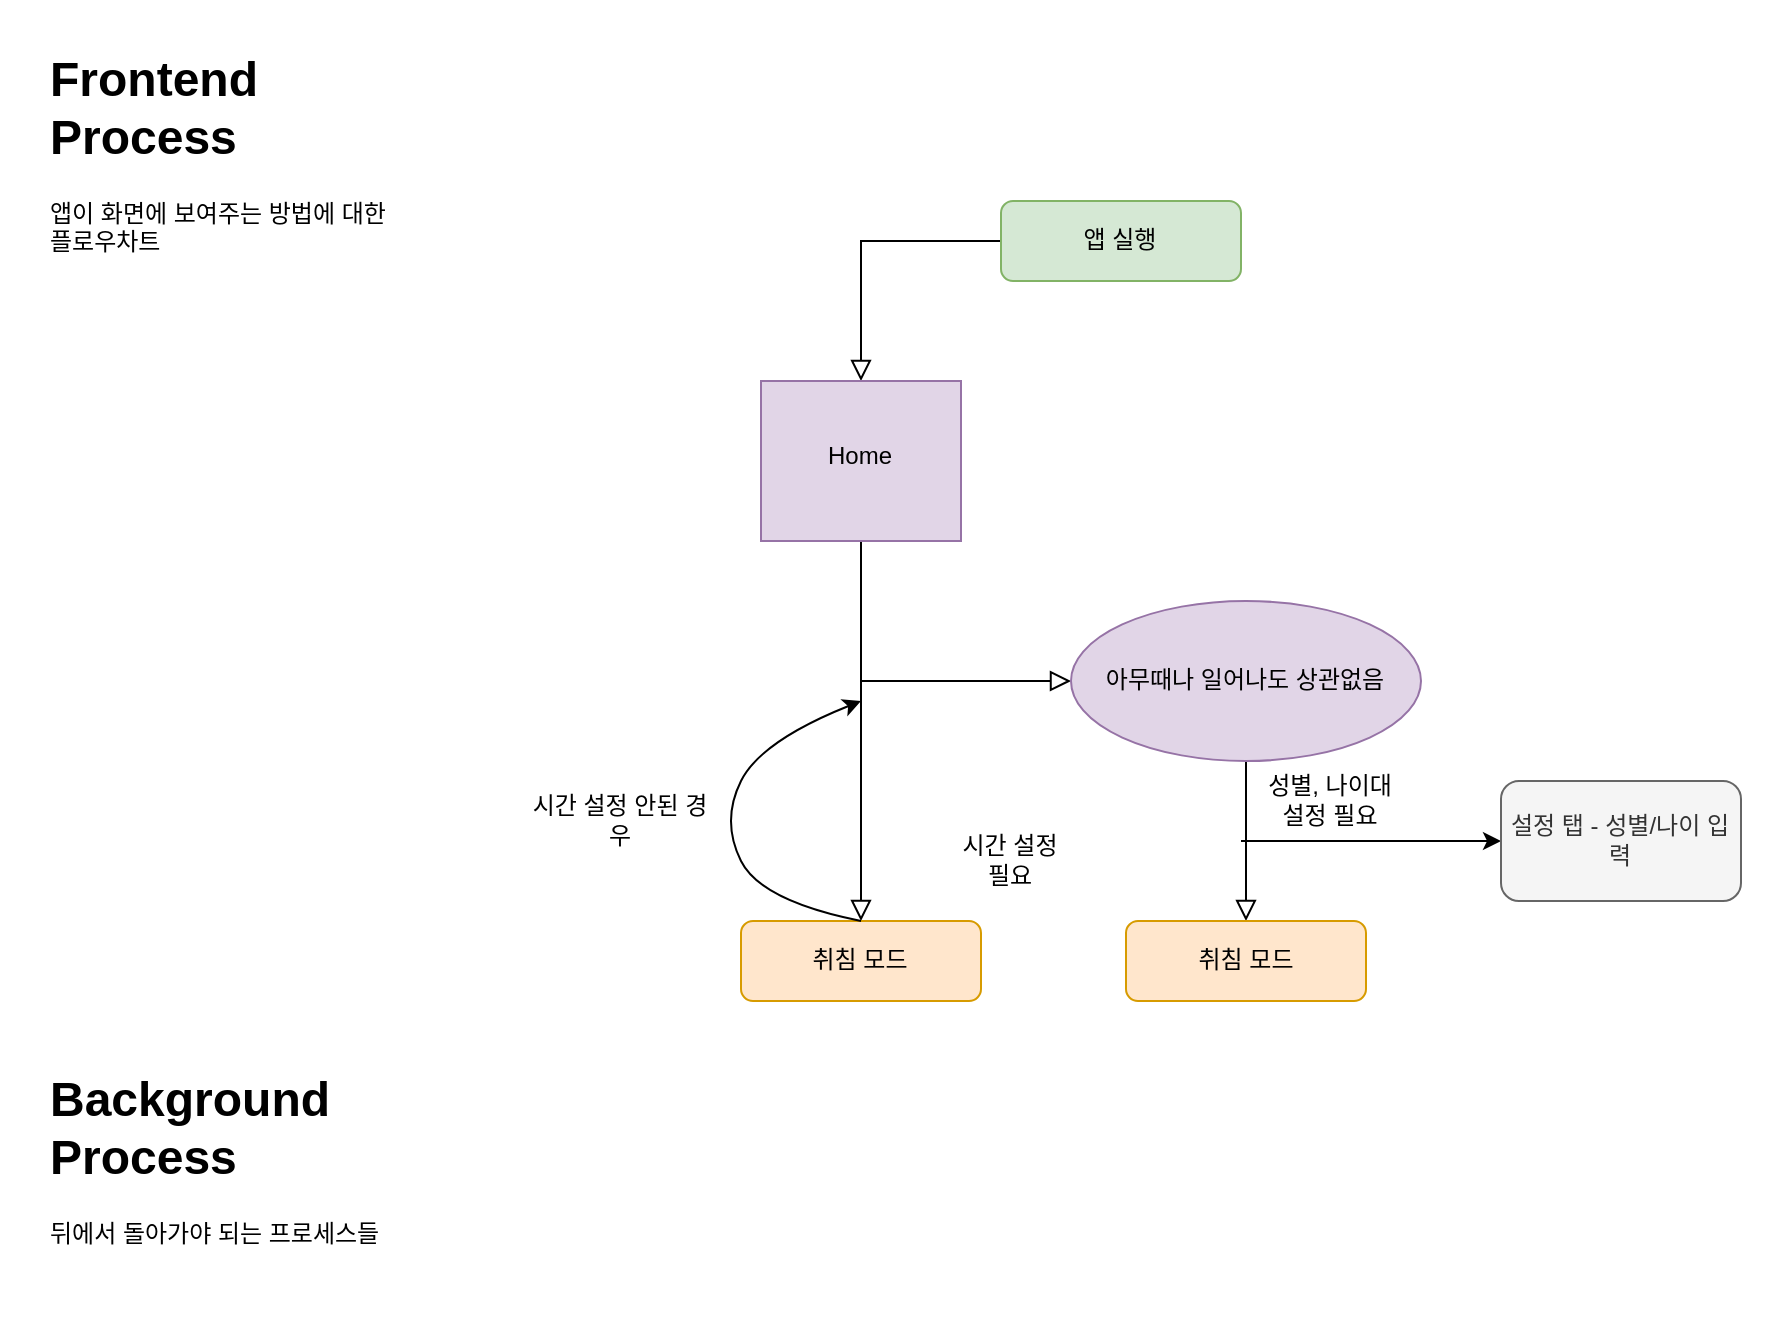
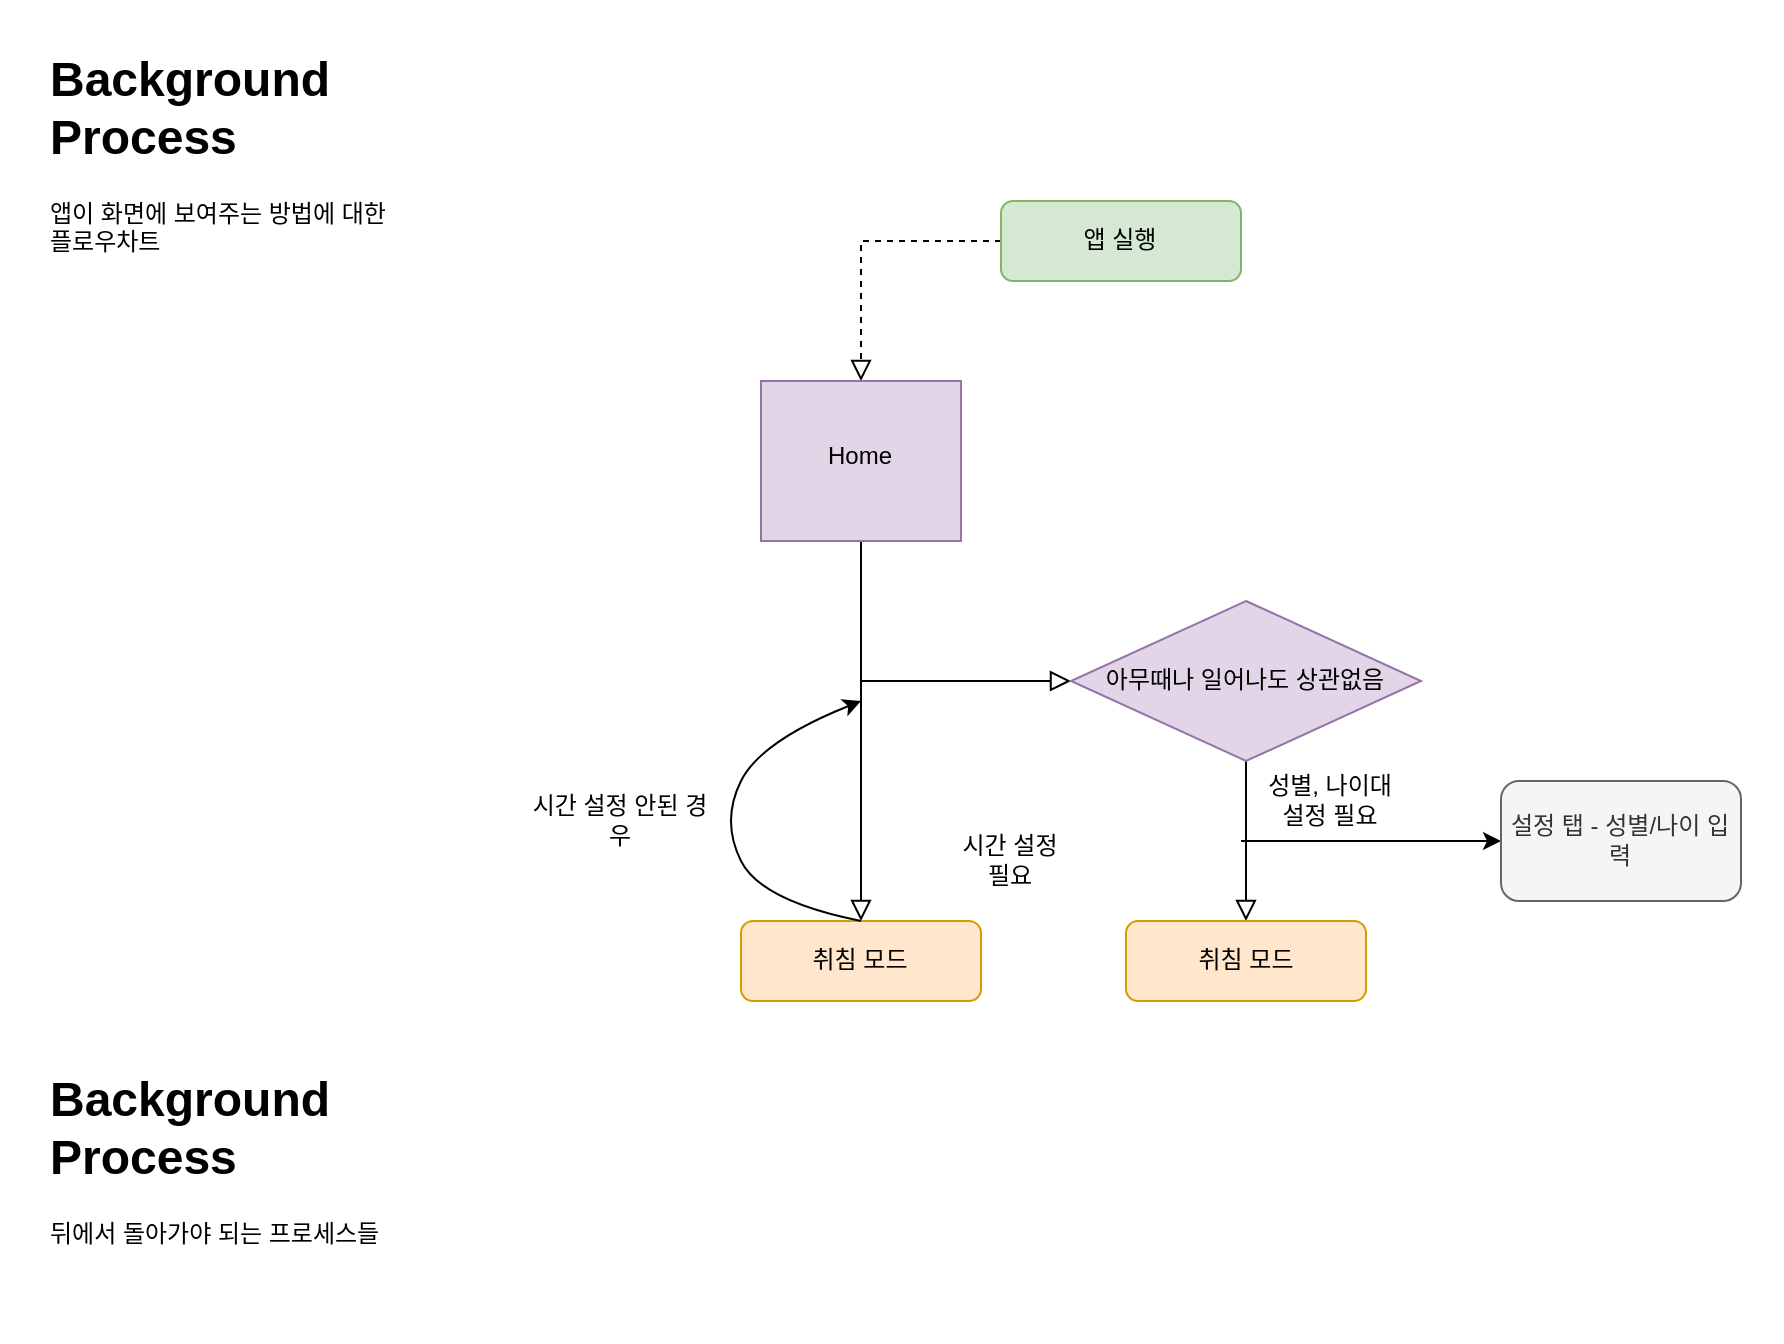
node "Frontend Process앱이 화면에 보여주는 방법에 대한 플로우차트": label "Frontend Process앱이 화면에 보여주는 방법에 대한 플로우차트" -> "Background Process앱이 화면에 보여주는 방법에 대한 플로우차트"
edge "앱 실행" -> "Home": style solid -> dashed
node "아무때나 일어나도 상관없음": shape ellipse -> diamond
